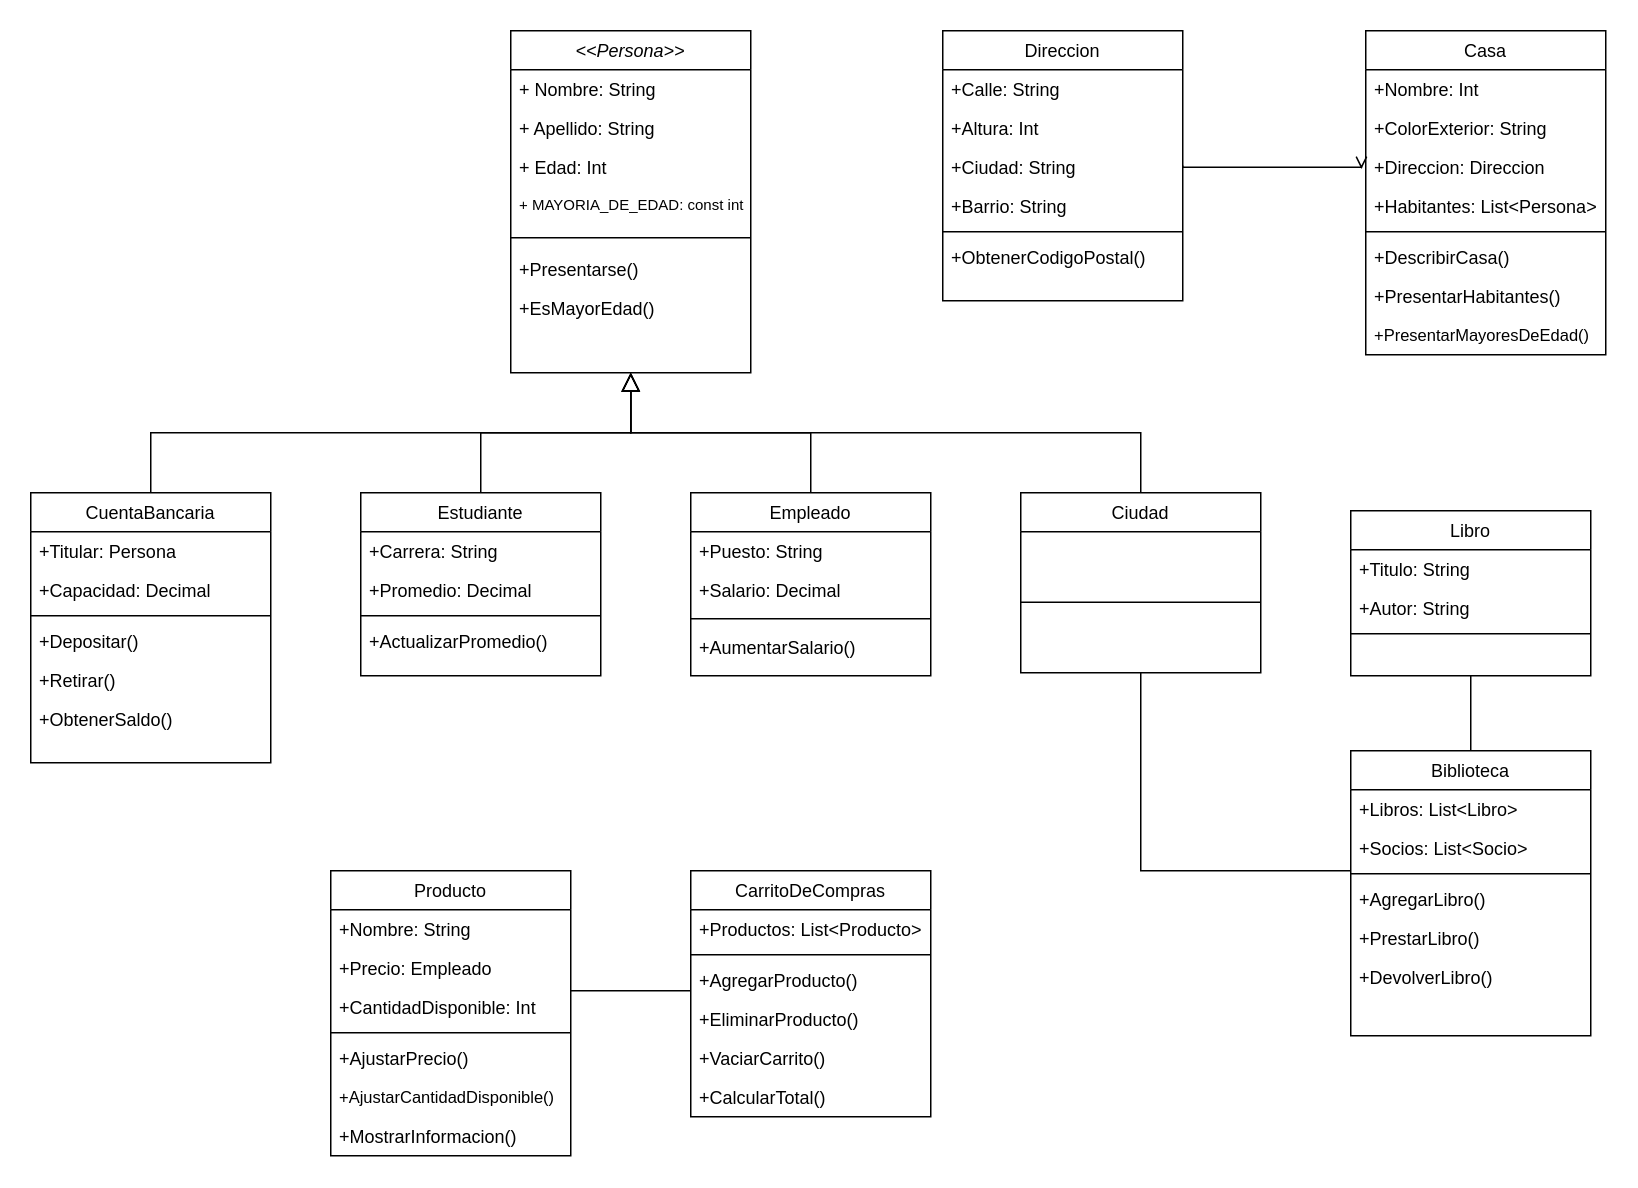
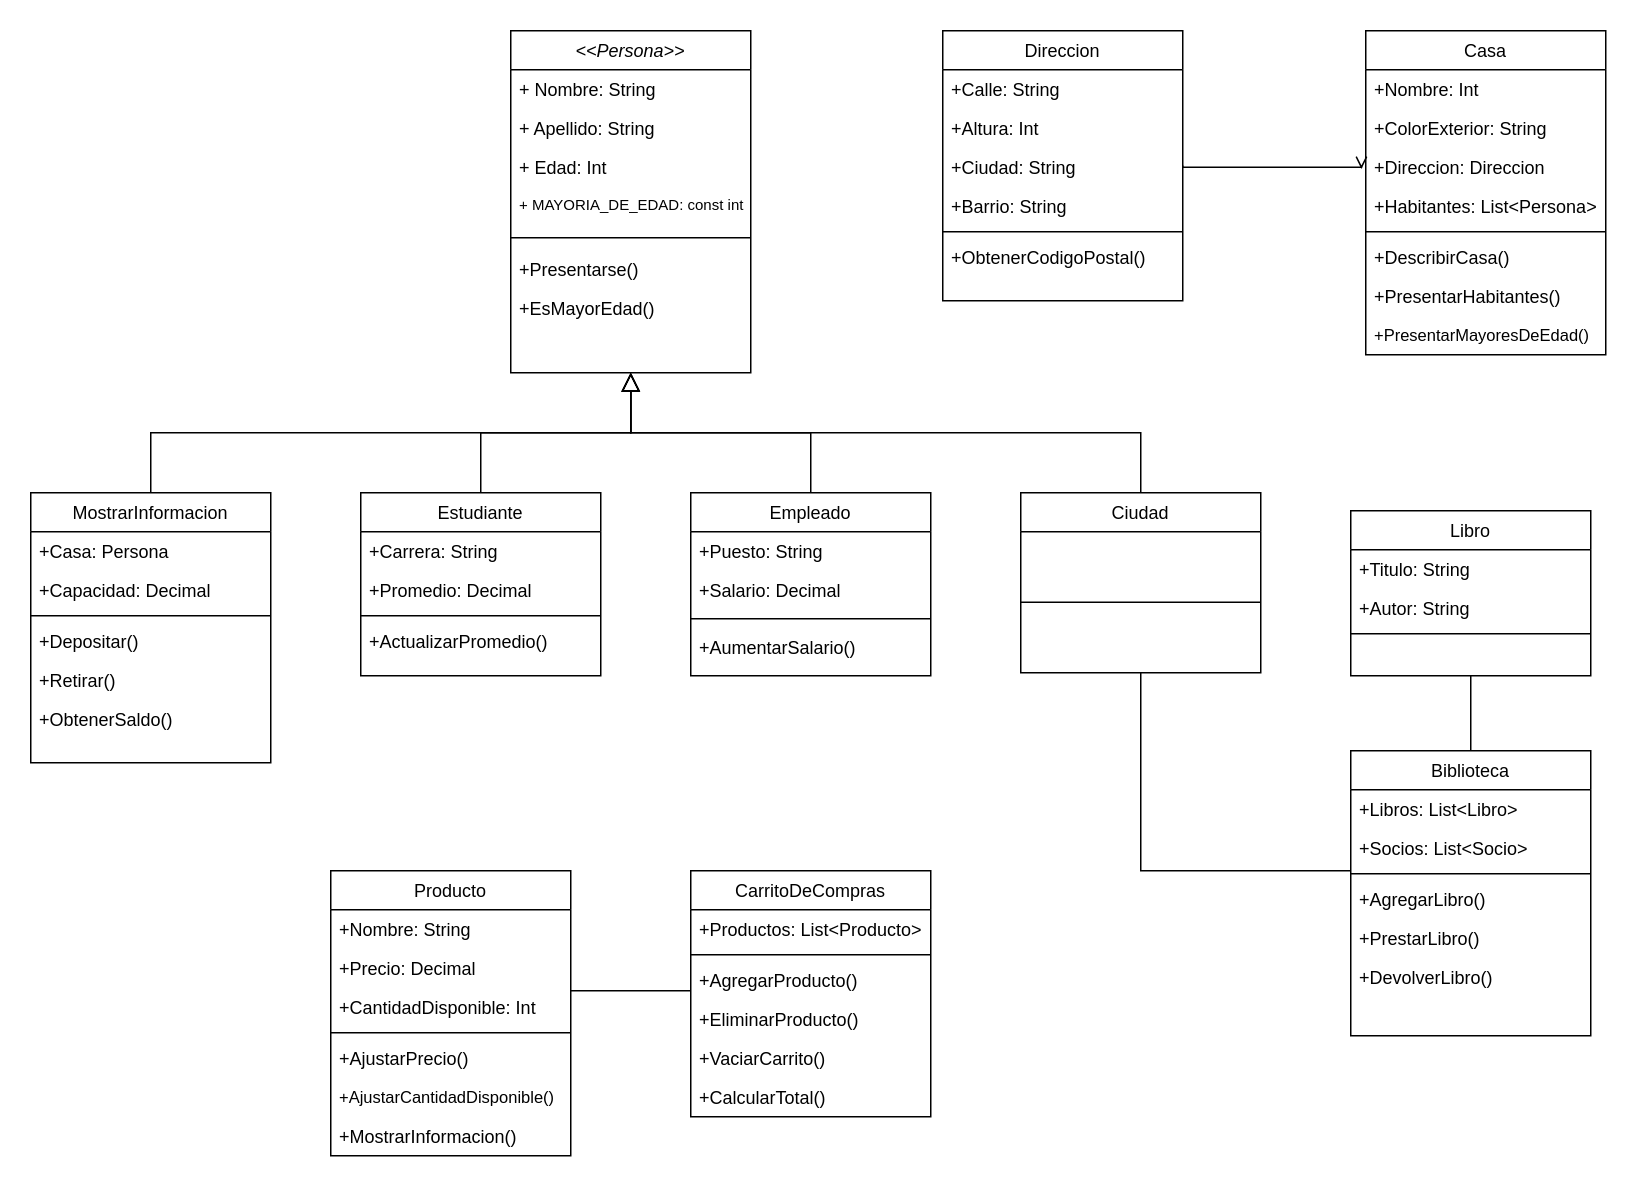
node "CuentaBancaria": label "CuentaBancaria" -> "MostrarInformacion"
node "+Titular: Persona": label "+Titular: Persona" -> "+Casa: Persona"
node "+Precio: Empleado": label "+Precio: Empleado" -> "+Precio: Decimal"
